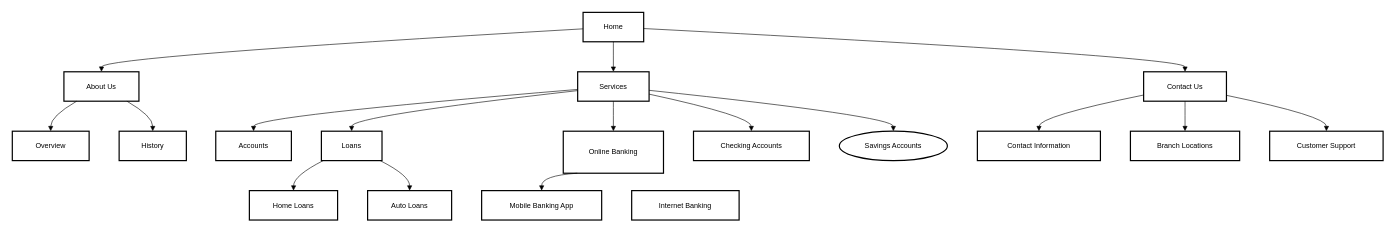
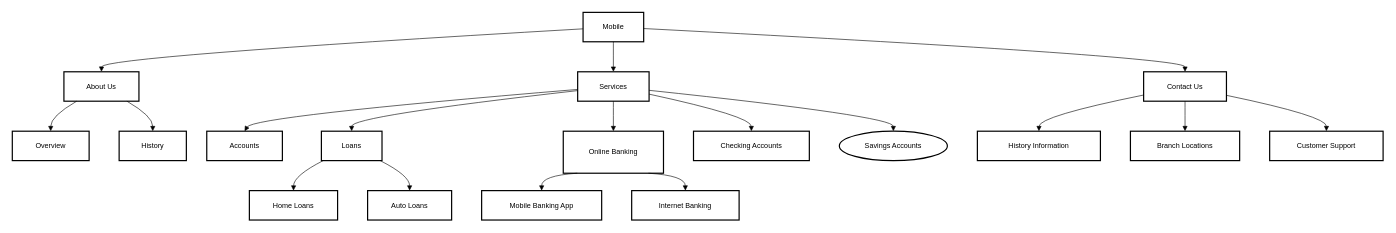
node "Home": label "Home" -> "Mobile"
node "Accounts": moved (254, 146) -> (245, 146)
node "Contact Information": label "Contact Information" -> "History Information"
edge "Online Banking" -> "Internet Banking": added
